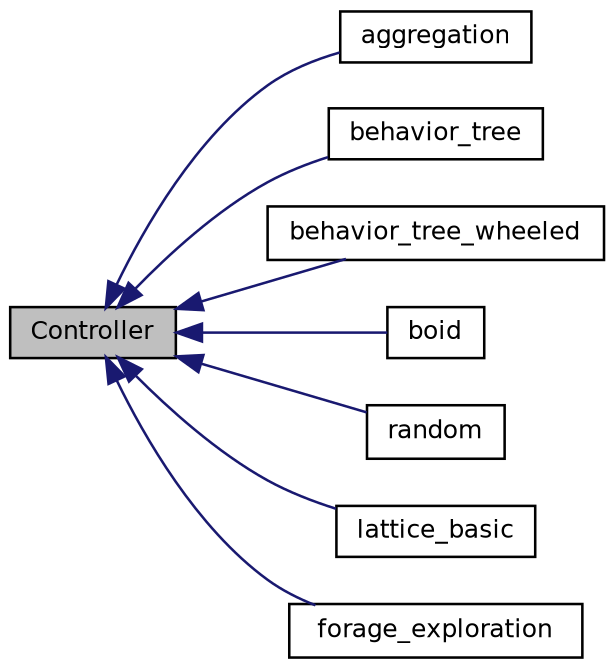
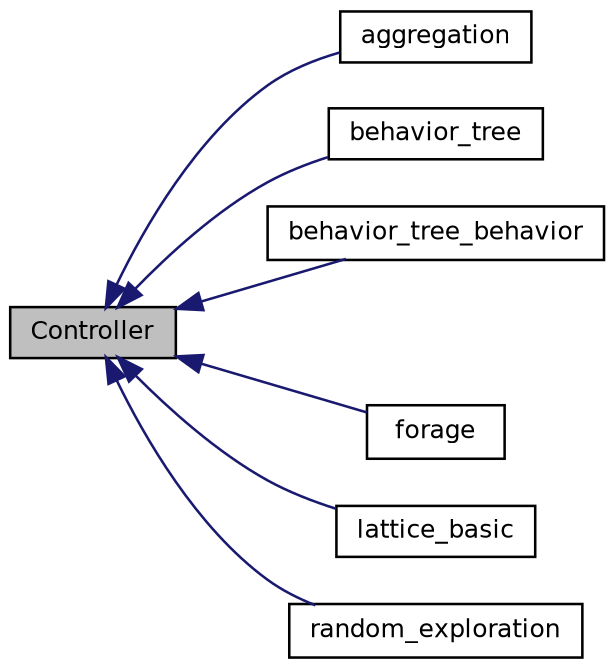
node "behavior_tree_wheeled": label "behavior_tree_wheeled" -> "behavior_tree_behavior"
node "boid": removed
node "random": label "random" -> "forage"
node "forage_exploration": label "forage_exploration" -> "random_exploration"
